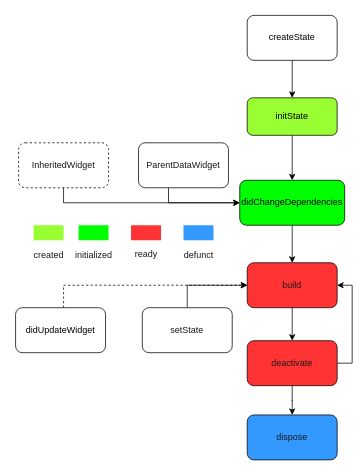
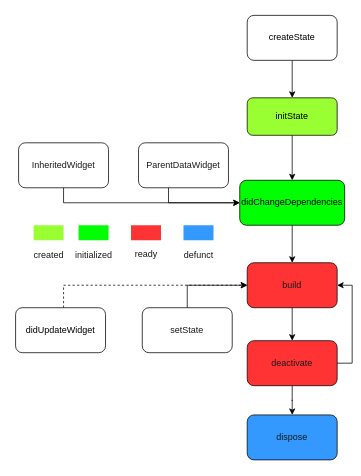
node "InheritedWidget": style dashed -> solid
